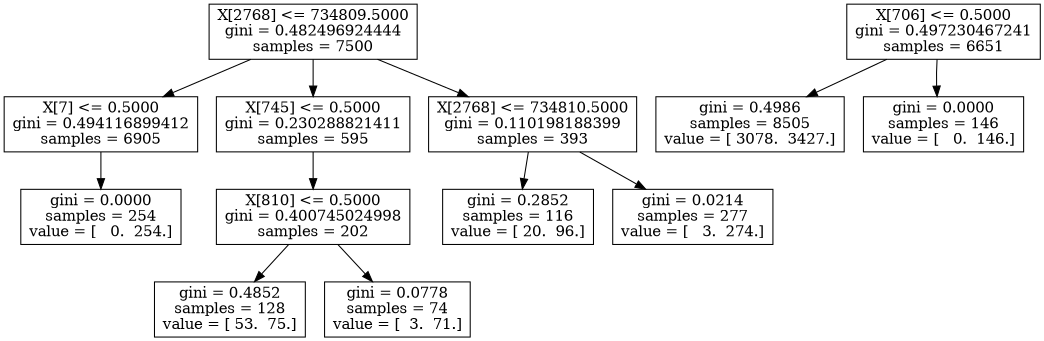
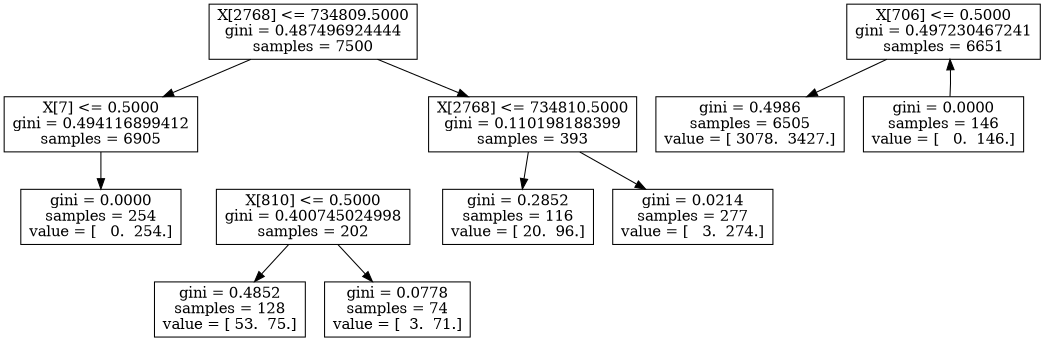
node "X[2768] <= 734809.5000 gini = 0.482496924444 samples = 7500": label "X[2768] <= 734809.5000 gini = 0.482496924444 samples = 7500" -> "X[2768] <= 734809.5000 gini = 0.487496924444 samples = 7500"
edge "X[706] <= 0.5000 gini = 0.497230467241 samples = 6651" -> "gini = 0.0000 samples = 146 value = [   0.  146.]": reversed
node "X[745] <= 0.5000 gini = 0.230288821411 samples = 595": removed
node "gini = 0.4986 samples = 8505 value = [ 3078.  3427.]": label "gini = 0.4986 samples = 8505 value = [ 3078.  3427.]" -> "gini = 0.4986 samples = 6505 value = [ 3078.  3427.]"
